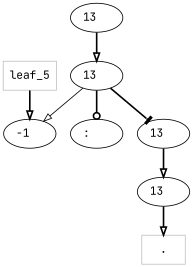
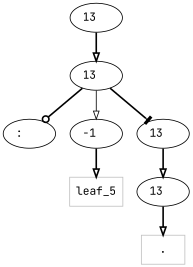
edge "leaf_5" -> "-1": reversed
